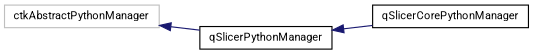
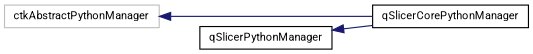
edge "qSlicerPythonManager" -> "ctkAbstractPythonManager": now "qSlicerCorePythonManager" -> "ctkAbstractPythonManager"
